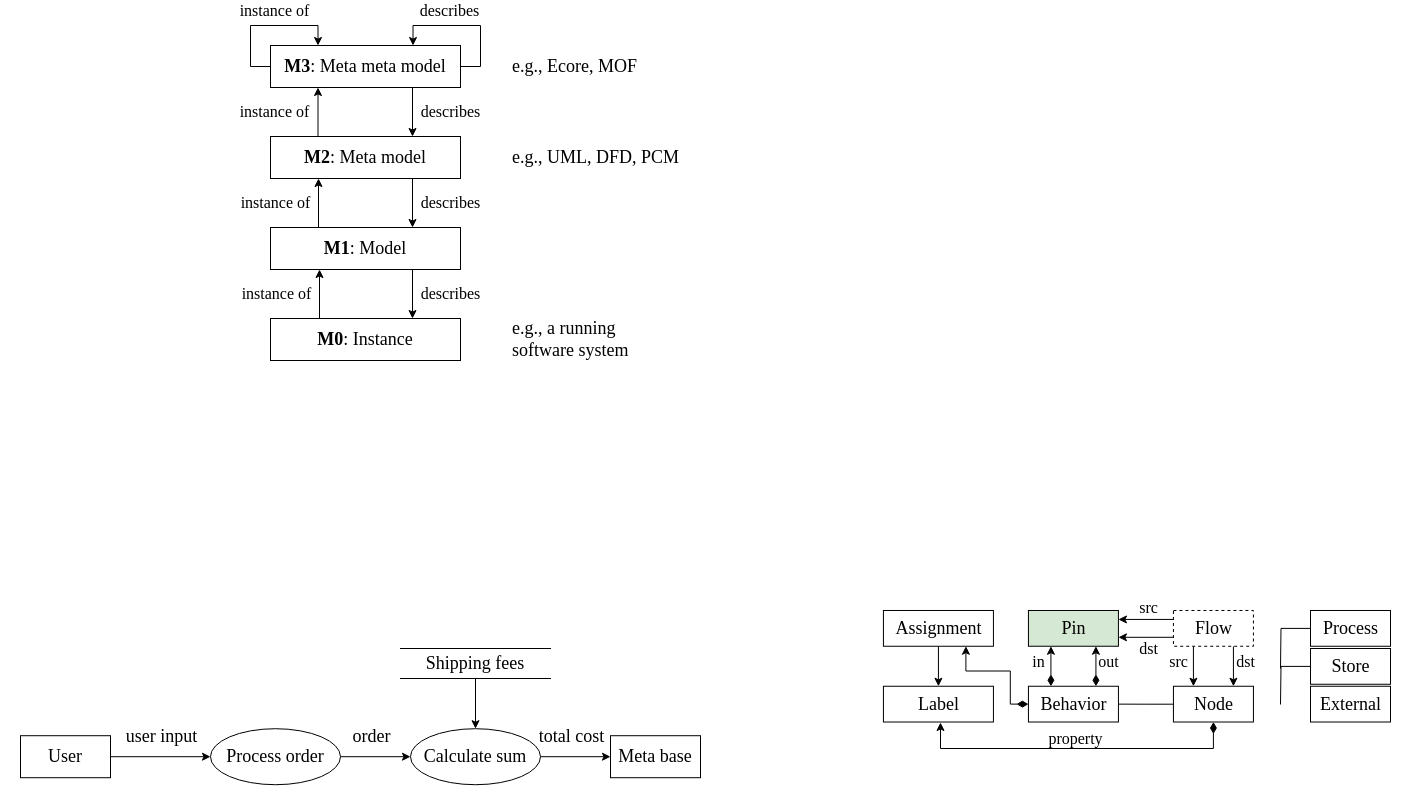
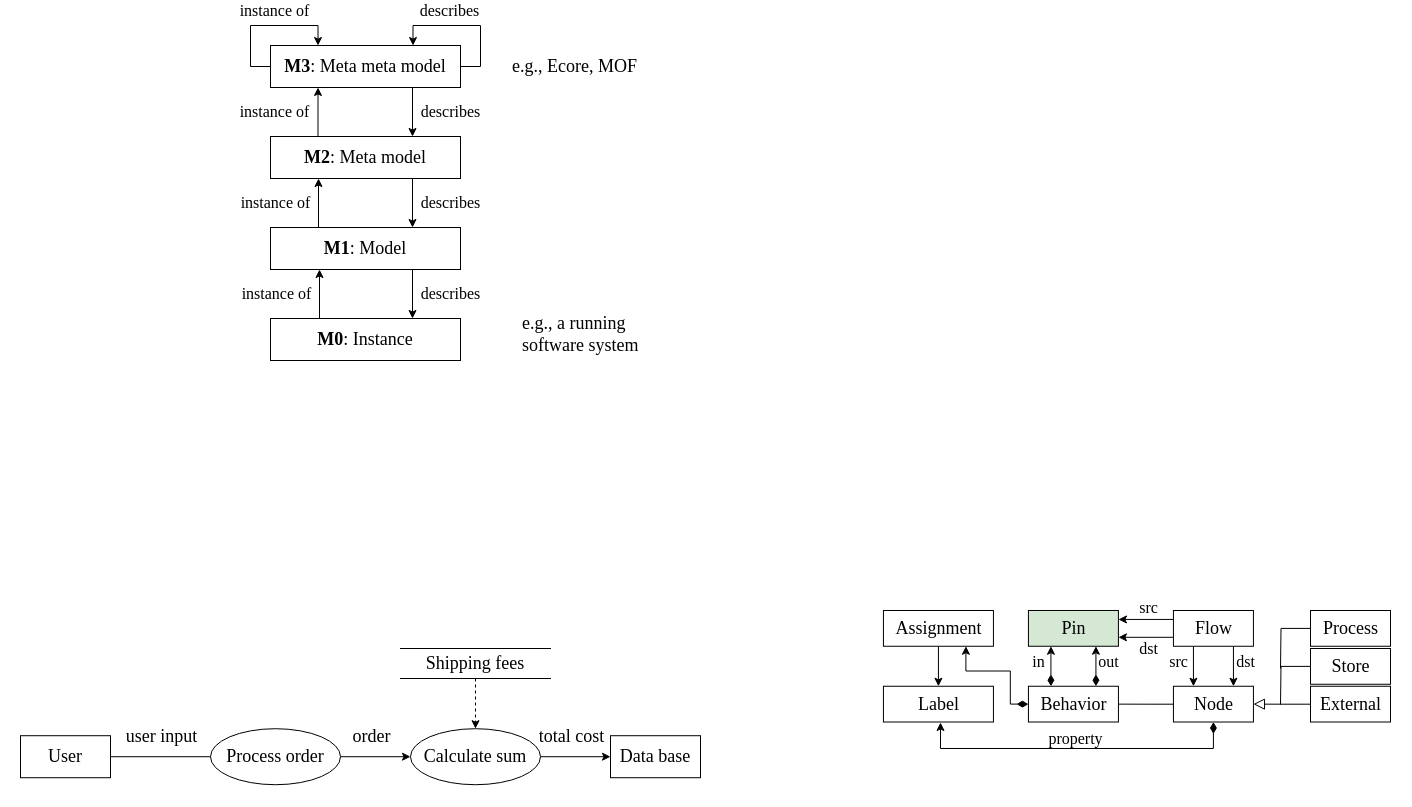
node "e.g., UML, DFD, PCM": removed
node "e.g., a running software system": moved (591, 340) -> (601, 335)
node "Flow": style dashed -> solid
edge "Shipping fees" -> "Calculate sum": style solid -> dashed
edge "External" -> "Node": added
edge "User" -> "Process order": arrowhead classic -> none
node "Meta base": label "Meta base" -> "Data base"
